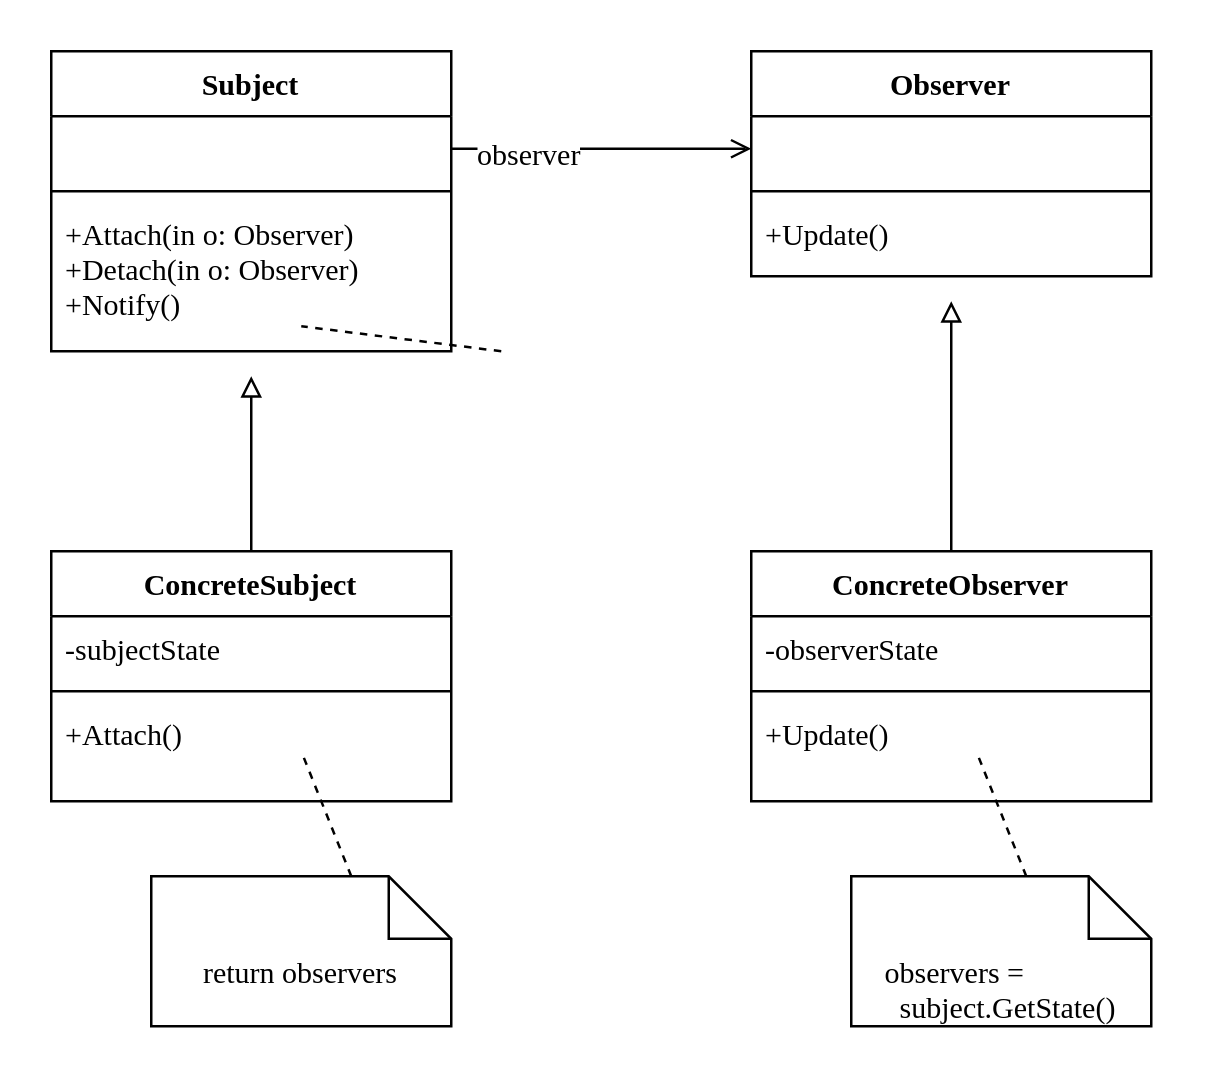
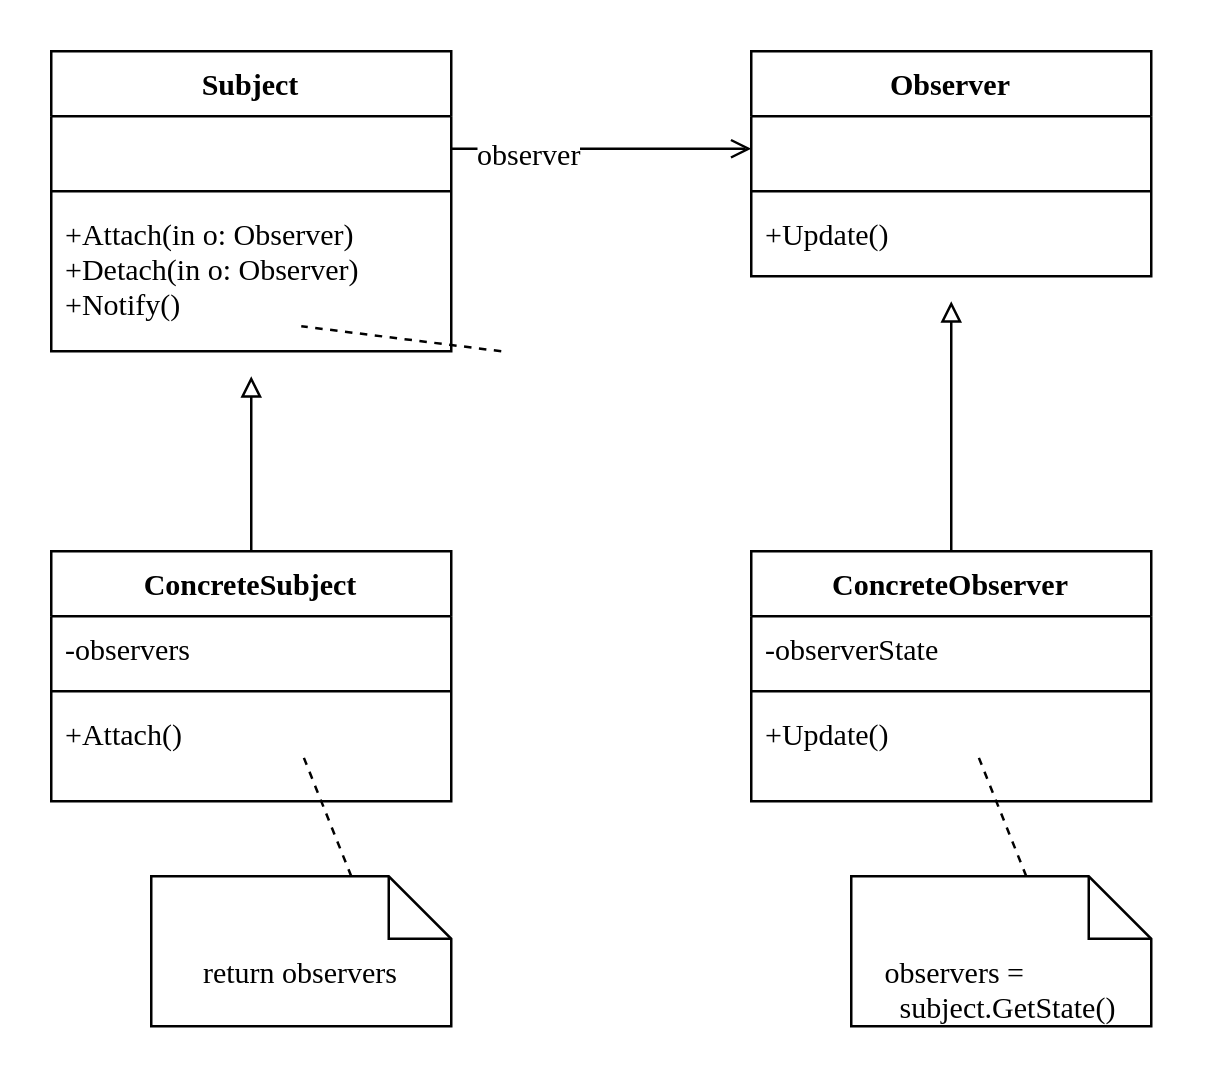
node "-subjectState": label "-subjectState" -> "-observers"
